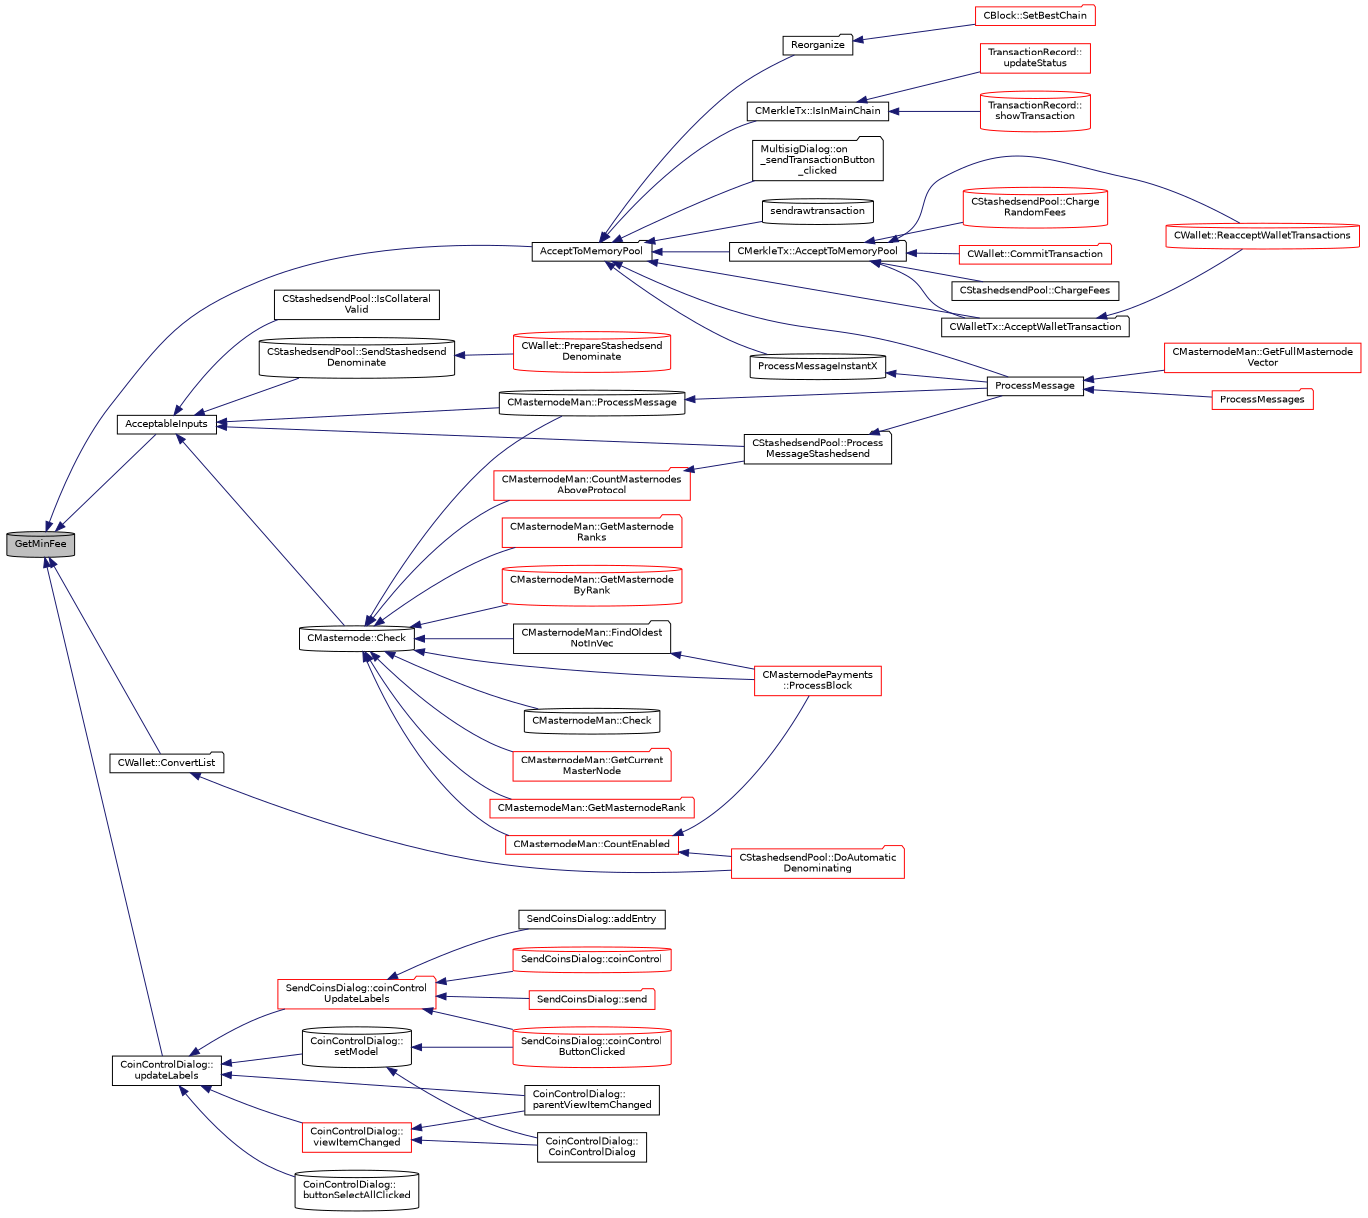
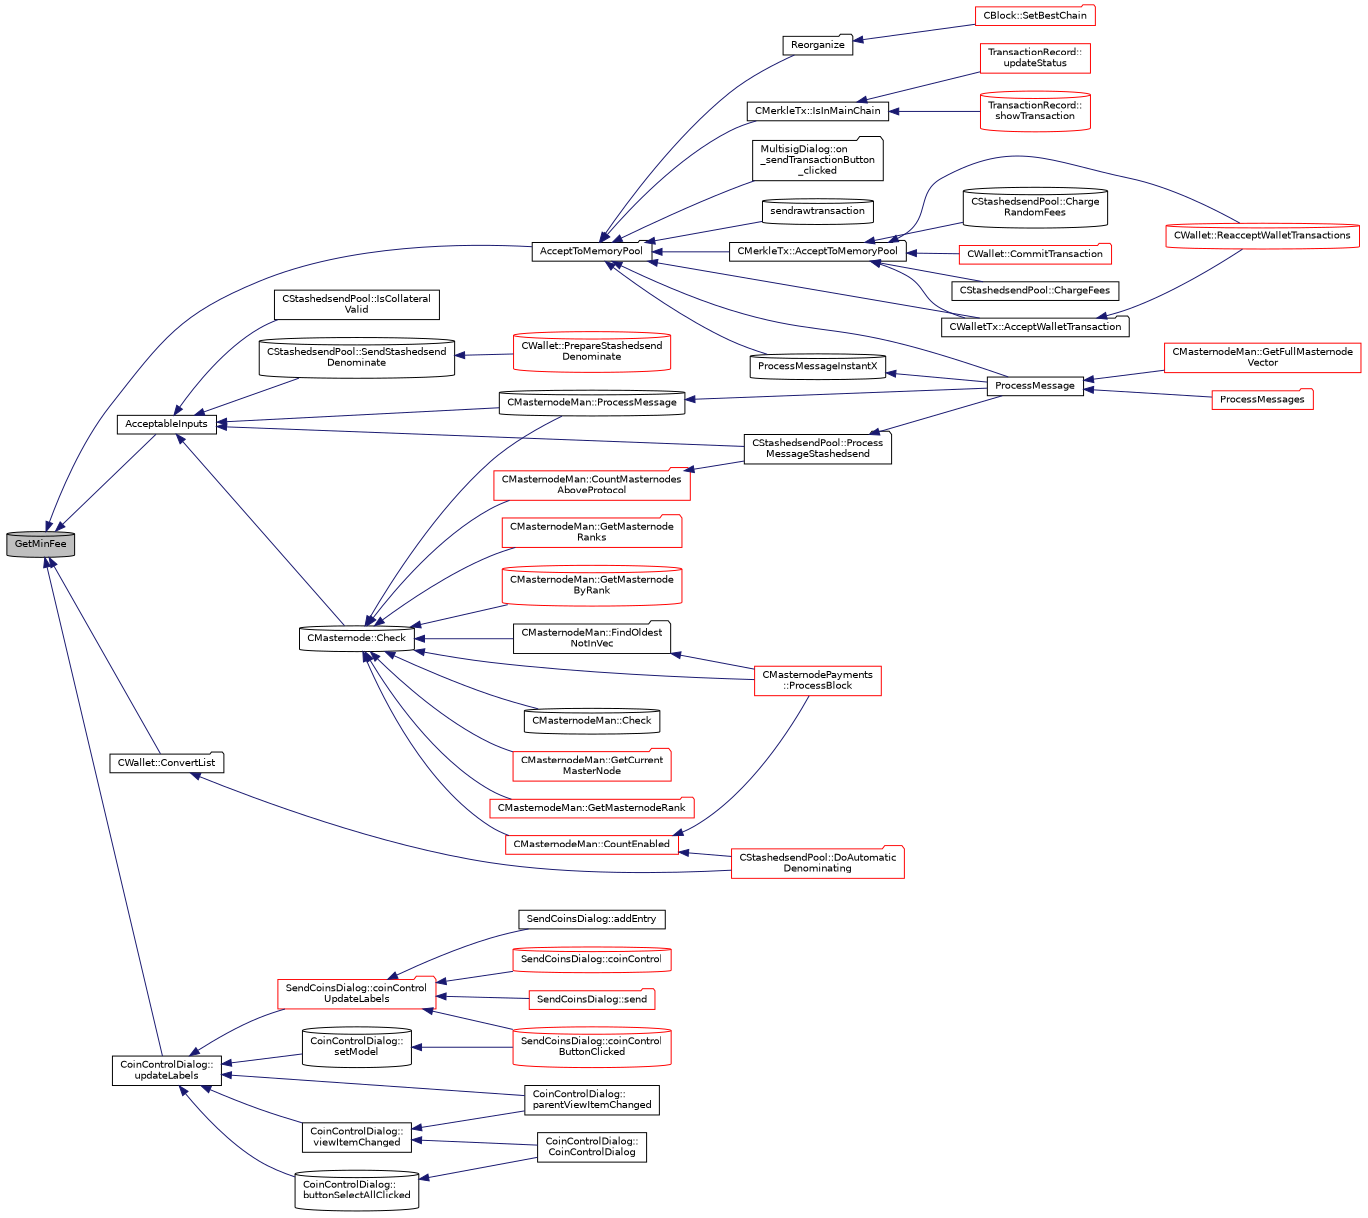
node "CStashedsendPool::Charge RandomFees": color red -> black
edge "CoinControlDialog:: CoinControlDialog" -> "CoinControlDialog:: setModel": now "CoinControlDialog:: CoinControlDialog" -> "CoinControlDialog:: buttonSelectAllClicked"
node "CoinControlDialog:: viewItemChanged": color red -> black
